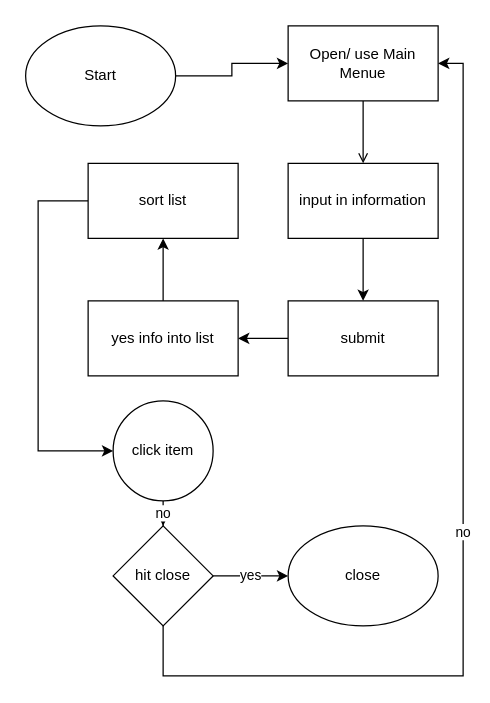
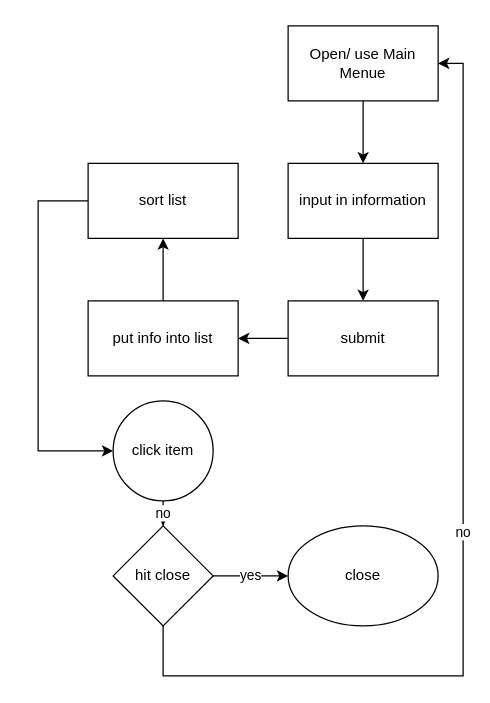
edge "Start" -> "Open/ use Main Menue": removed
node "Start": removed
edge "Open/ use Main Menue" -> "input in information": arrowhead open -> classic
node "yes info into list": label "yes info into list" -> "put info into list"
